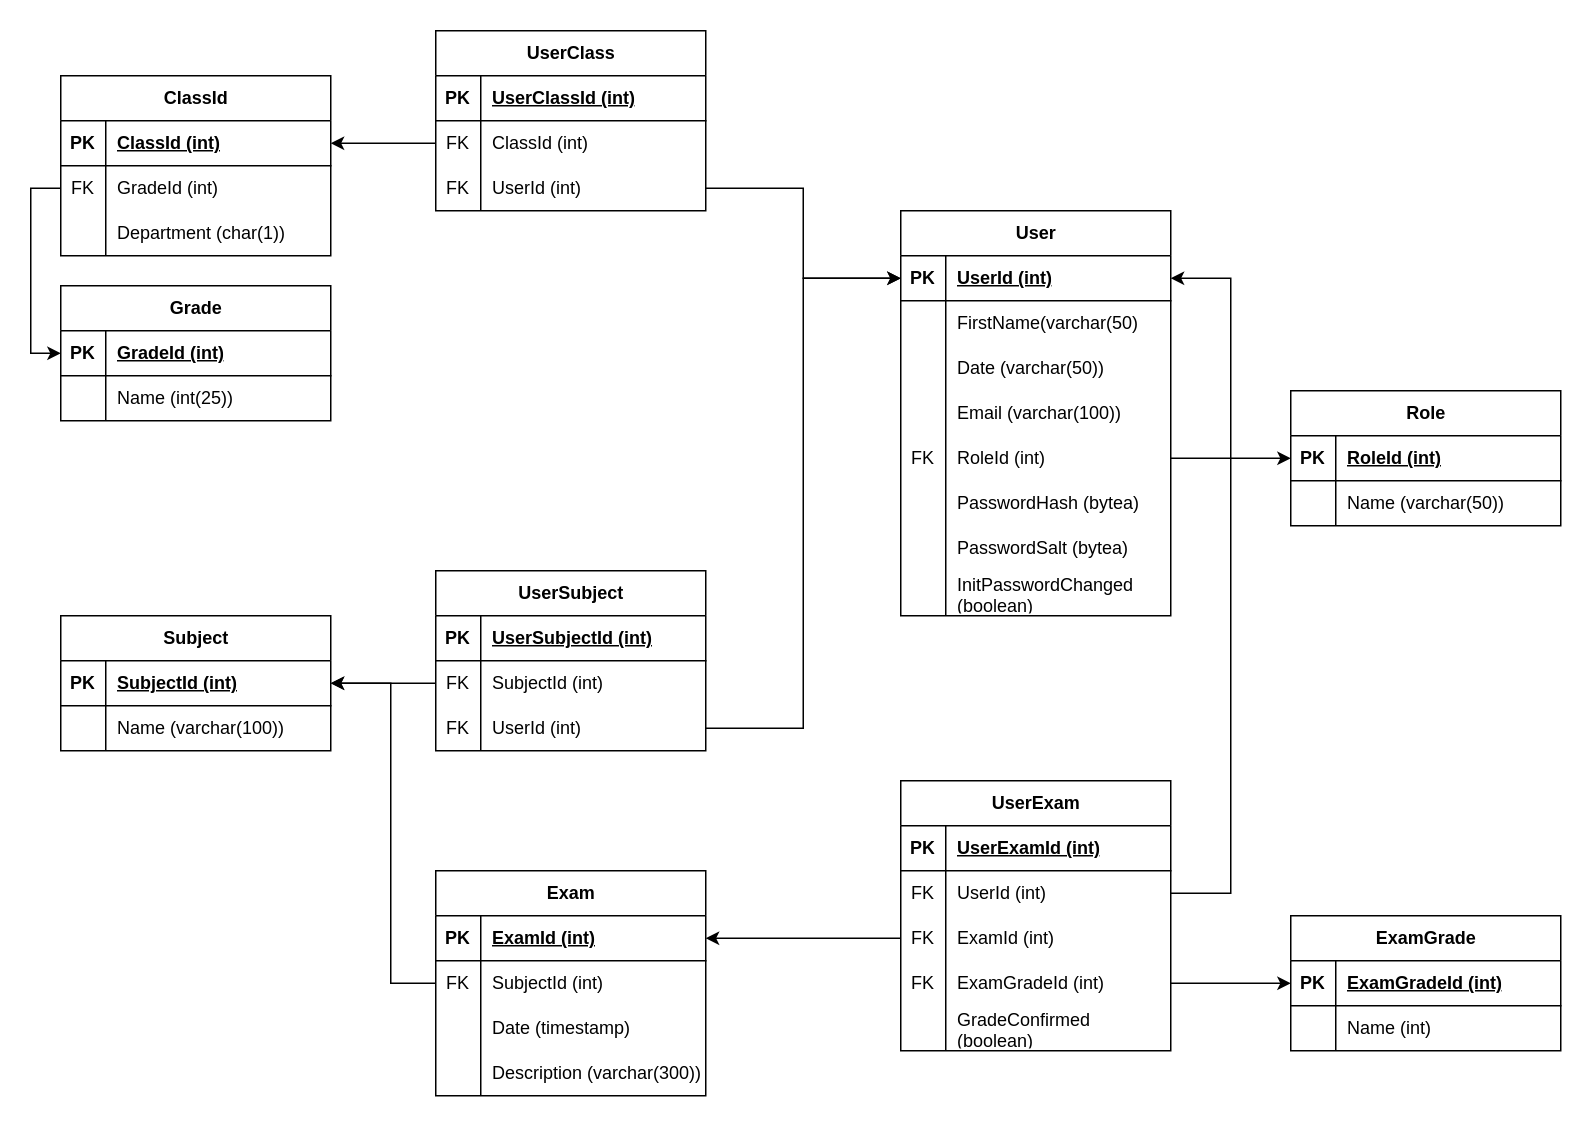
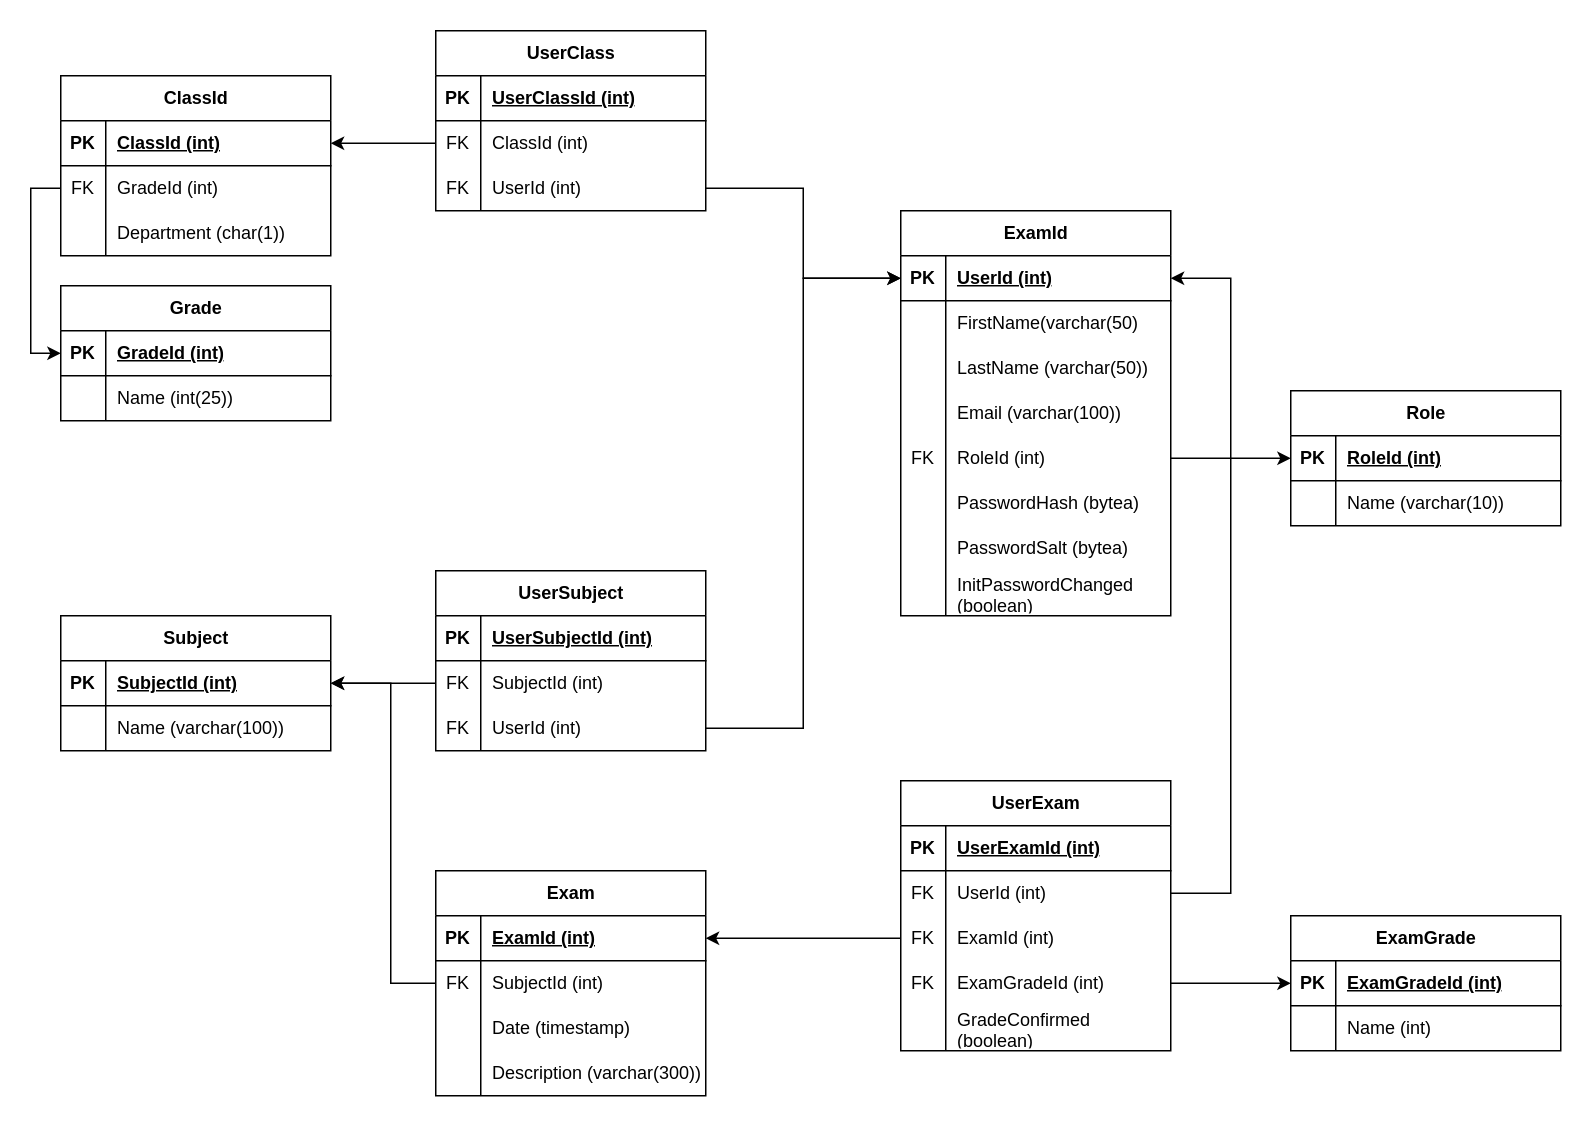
node "User": label "User" -> "ExamId"
node "Date (varchar(50))": label "Date (varchar(50))" -> "LastName (varchar(50))"
node "Name (varchar(50))": label "Name (varchar(50))" -> "Name (varchar(10))"
